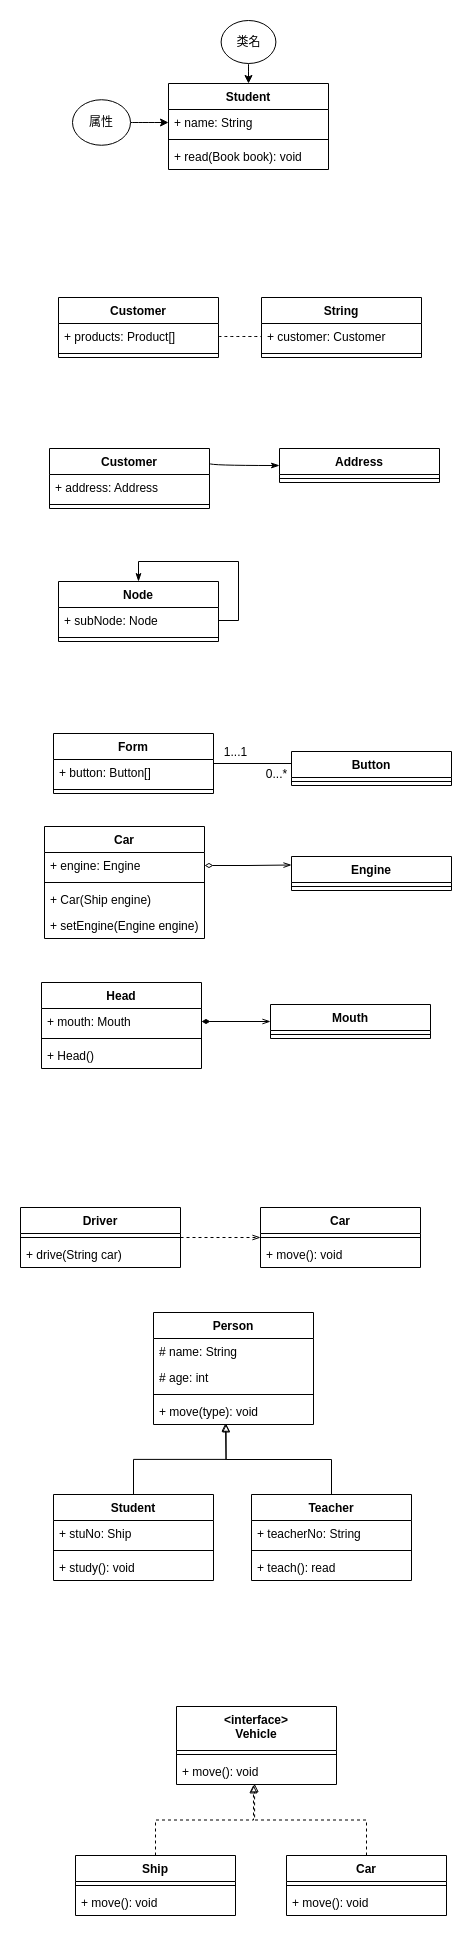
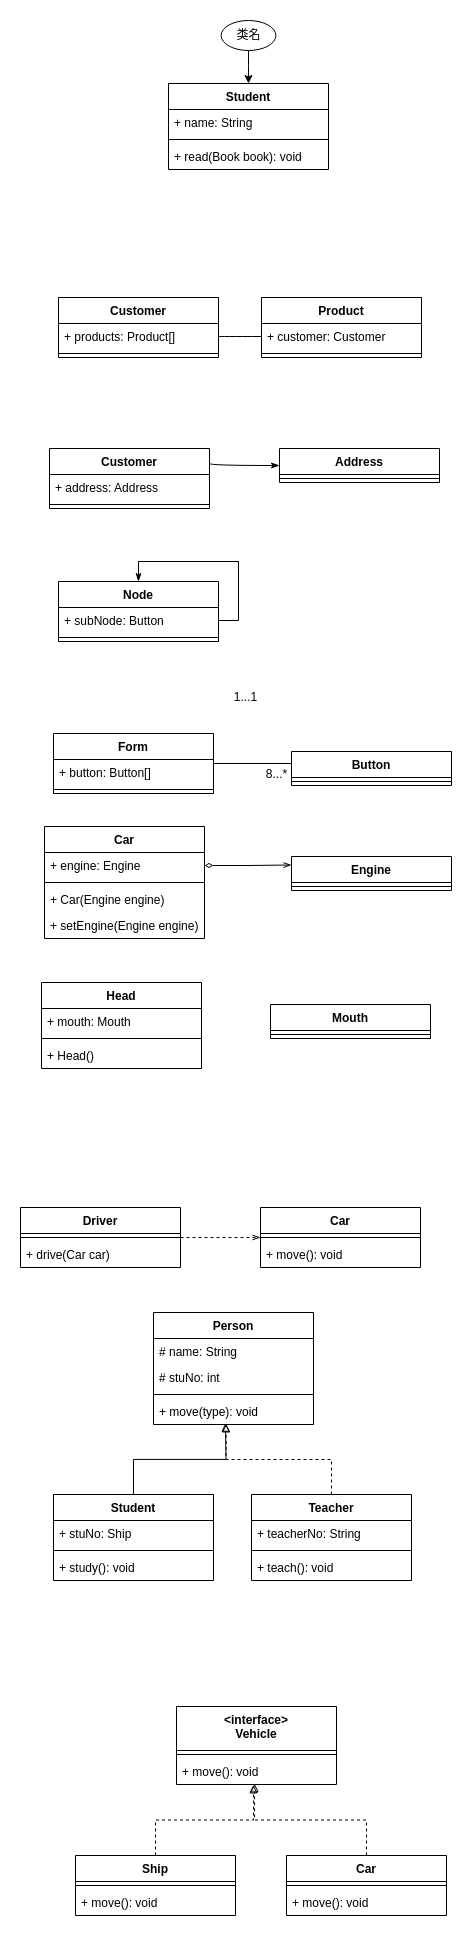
node "类名": size 55x43 -> 55x30
node "属性": removed
edge "属性" -> "+ name: String": removed
node "String": label "String" -> "Product"
edge "+ products: Product[]" -- "+ customer: Customer": style dashed -> solid
node "+ subNode: Node": label "+ subNode: Node" -> "+ subNode: Button"
node "1...1": moved (235, 753) -> (245, 698)
node "0...*": label "0...*" -> "8...*"
node "+ Car(Ship engine)": label "+ Car(Ship engine)" -> "+ Car(Engine engine)"
edge "+ mouth: Mouth" -- "Mouth": removed
node "+ drive(String car)": label "+ drive(String car)" -> "+ drive(Car car)"
node "# age: int": label "# age: int" -> "# stuNo: int"
edge "Teacher" -> "+ move(type): void": style solid -> dashed
node "+ teach(): read": label "+ teach(): read" -> "+ teach(): void"
